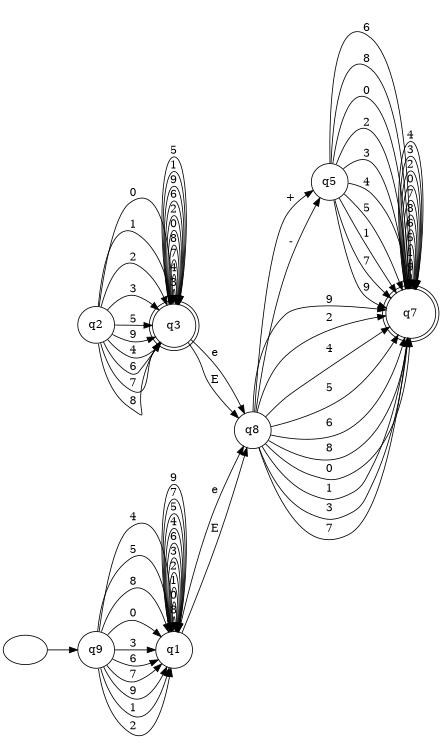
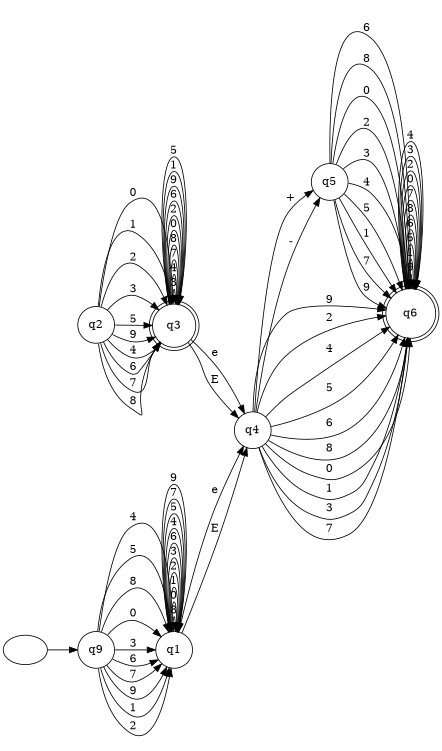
node "q7": label "q7" -> "q6"
node "q8": label "q8" -> "q4"
